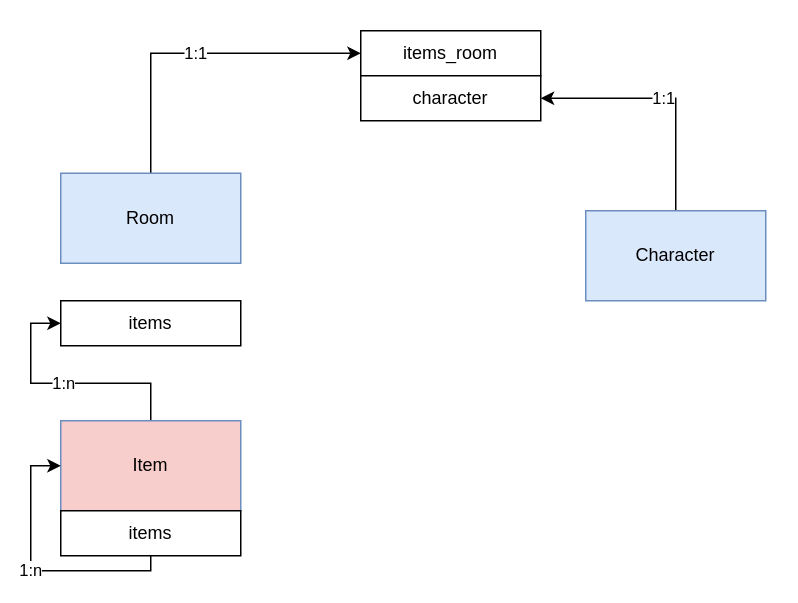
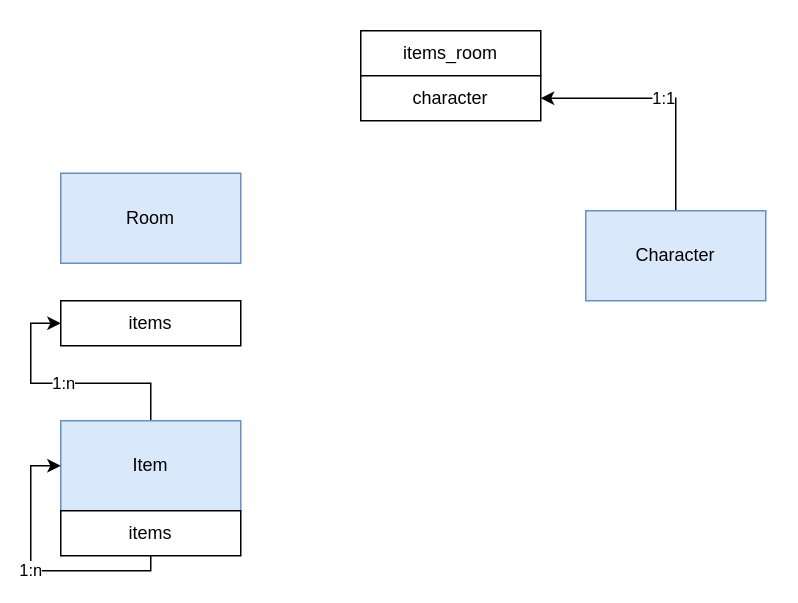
edge "Room" -> "items_room": removed, label "1:1"
node "Item": fillcolor #f8cecc -> #dae8fc
